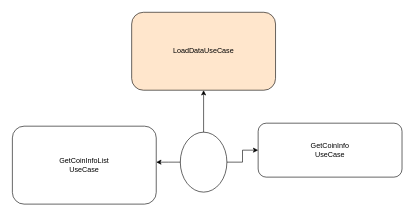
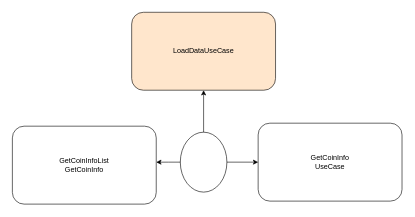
node "GetCoinInfo UseCase": size 144x54 -> 144x78
node "GetCoinInfoList UseCase": label "GetCoinInfoList UseCase" -> "GetCoinInfoList GetCoinInfo"
